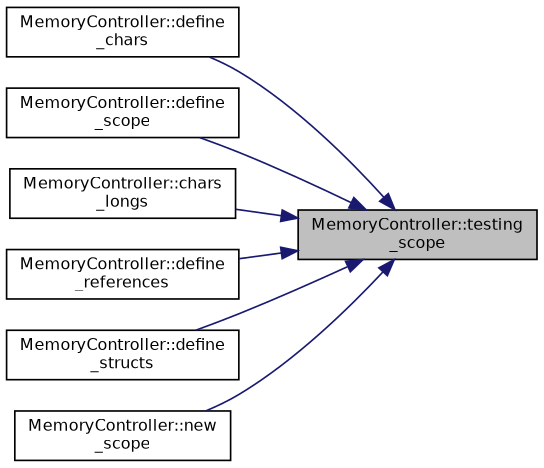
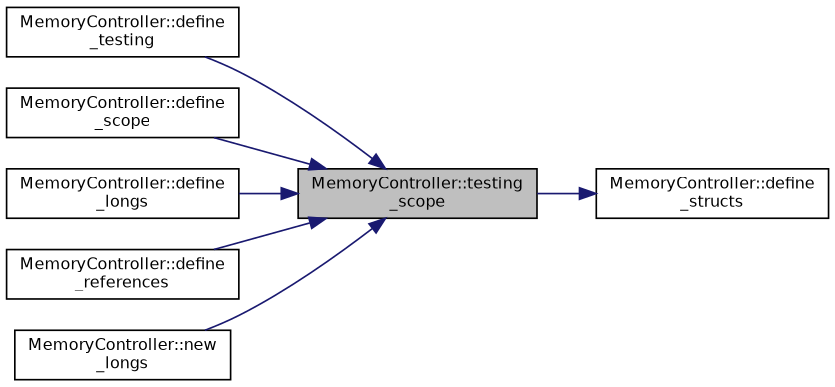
node "MemoryController::define _chars": label "MemoryController::define _chars" -> "MemoryController::define _testing"
node "MemoryController::chars _longs": label "MemoryController::chars _longs" -> "MemoryController::define _longs"
edge "MemoryController::define _structs" -> "MemoryController::testing _scope": reversed
node "MemoryController::new _scope": label "MemoryController::new _scope" -> "MemoryController::new _longs"
